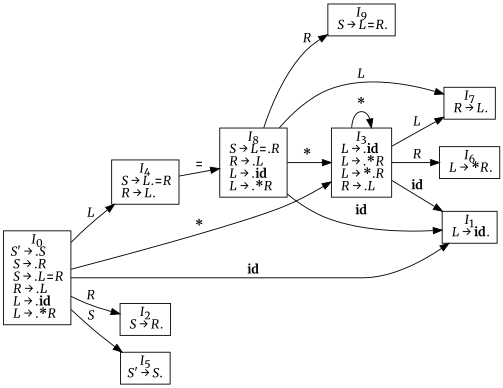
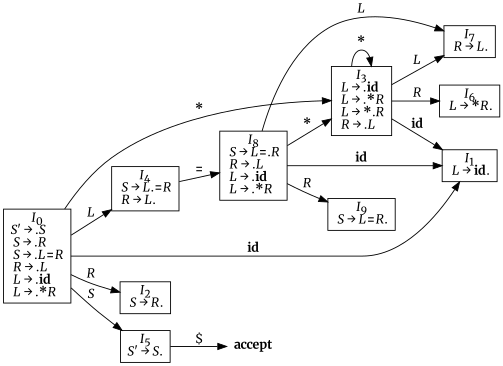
node "accept": added
